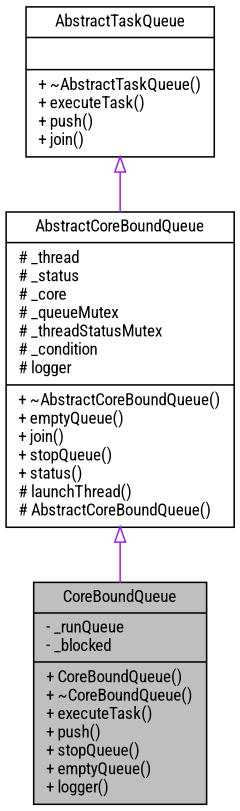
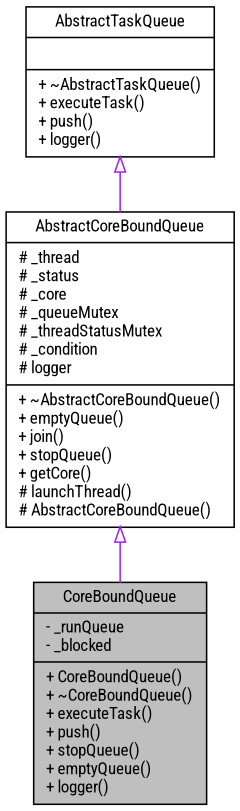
node "AbstractTaskQueue": text "+ join()" -> "+ logger()"
node "AbstractCoreBoundQueue": text "+ status()" -> "+ getCore()"
